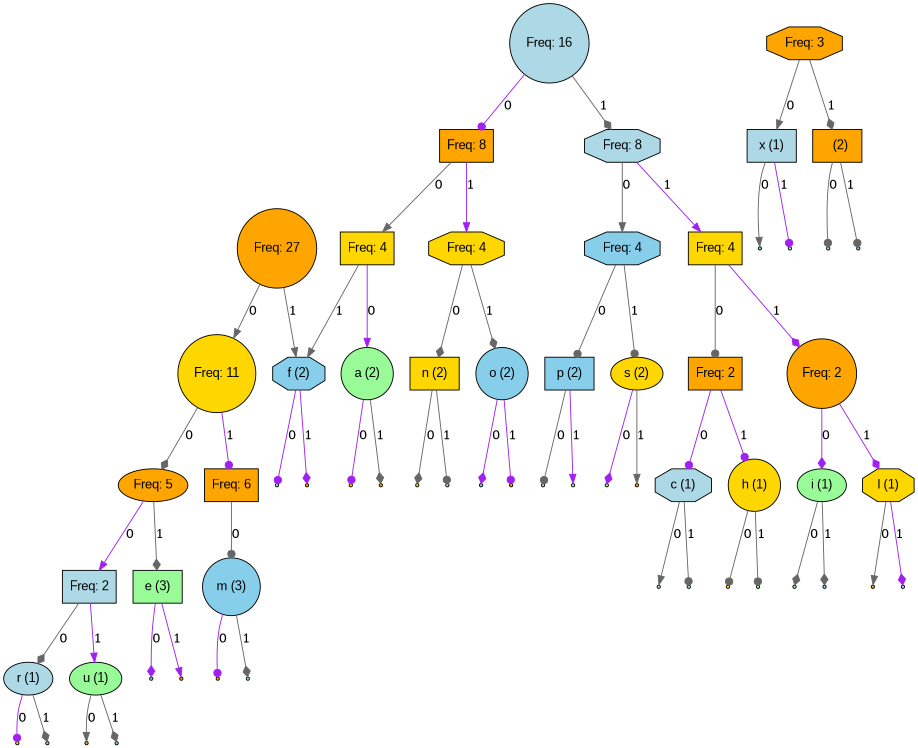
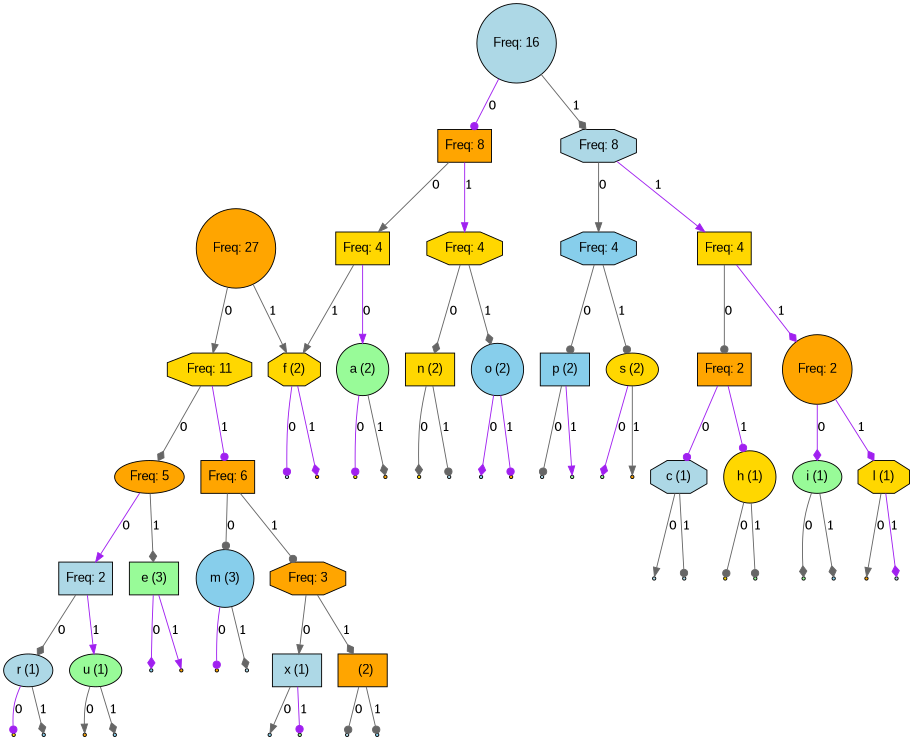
node "Freq: 11": shape circle -> octagon
node "f (2)": fillcolor skyblue -> gold
edge "Freq: 6" -> "Freq: 3": added, label "1"
